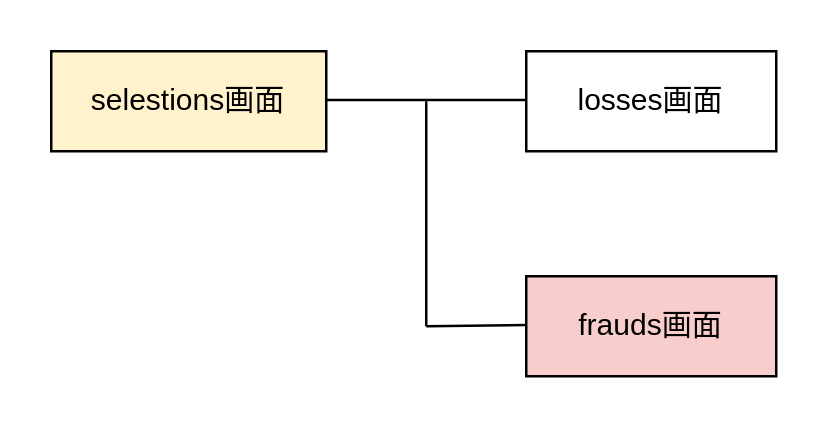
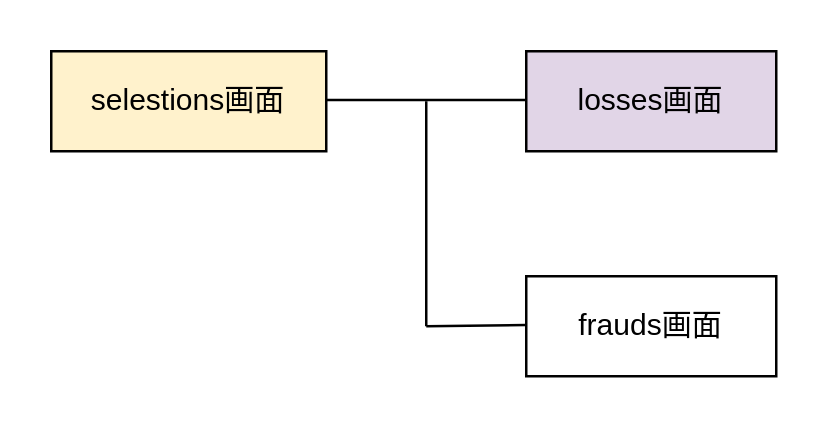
node "losses画面": fillcolor #ffffff -> #e1d5e7
node "frauds画面": fillcolor #f8cecc -> #ffffff
